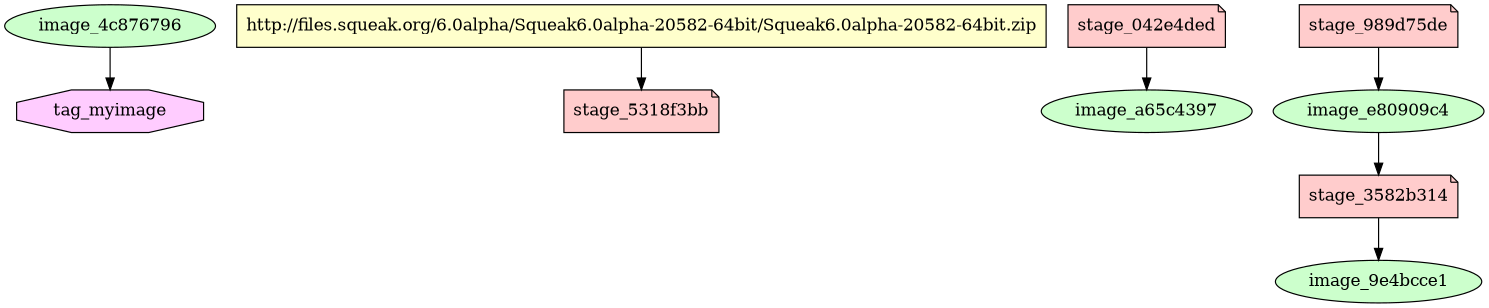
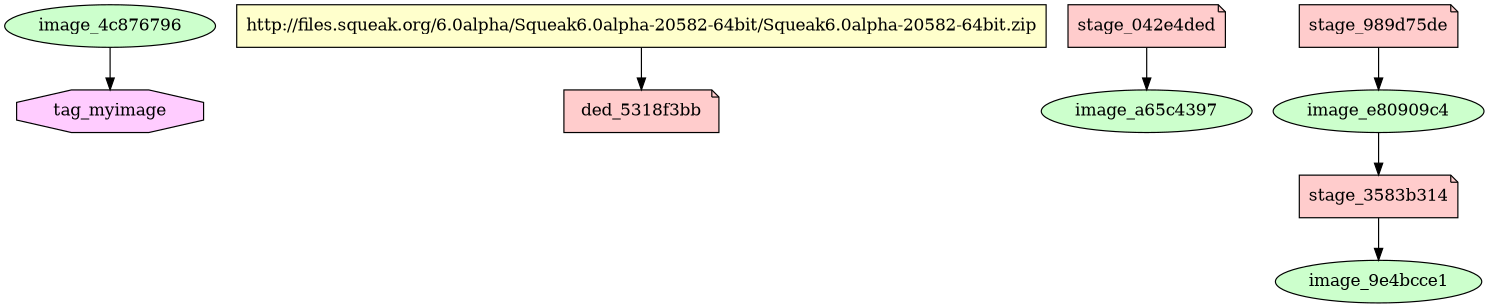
node "stage_5318f3bb": label "stage_5318f3bb" -> "ded_5318f3bb"
node "stage_3582b314": label "stage_3582b314" -> "stage_3583b314"
